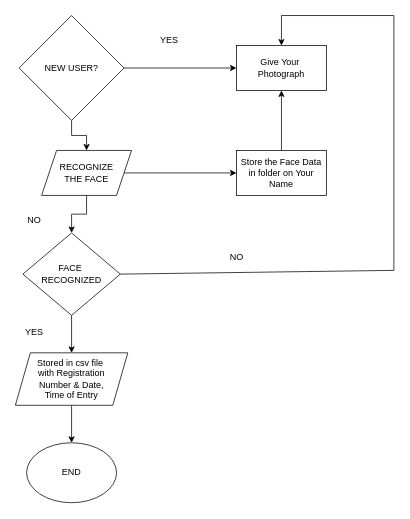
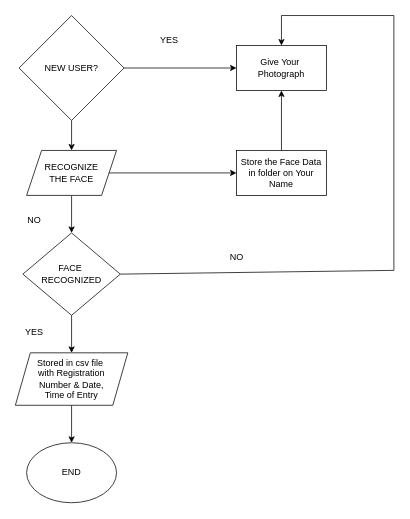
node "RECOGNIZE THE FACE": moved (87, 173) -> (72, 173)
